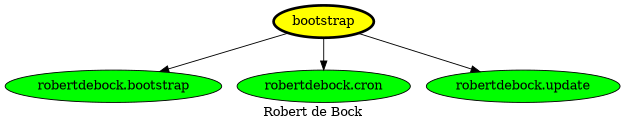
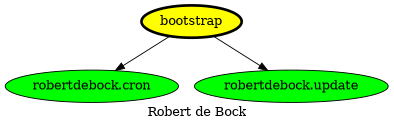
node "robertdebock.bootstrap": removed
